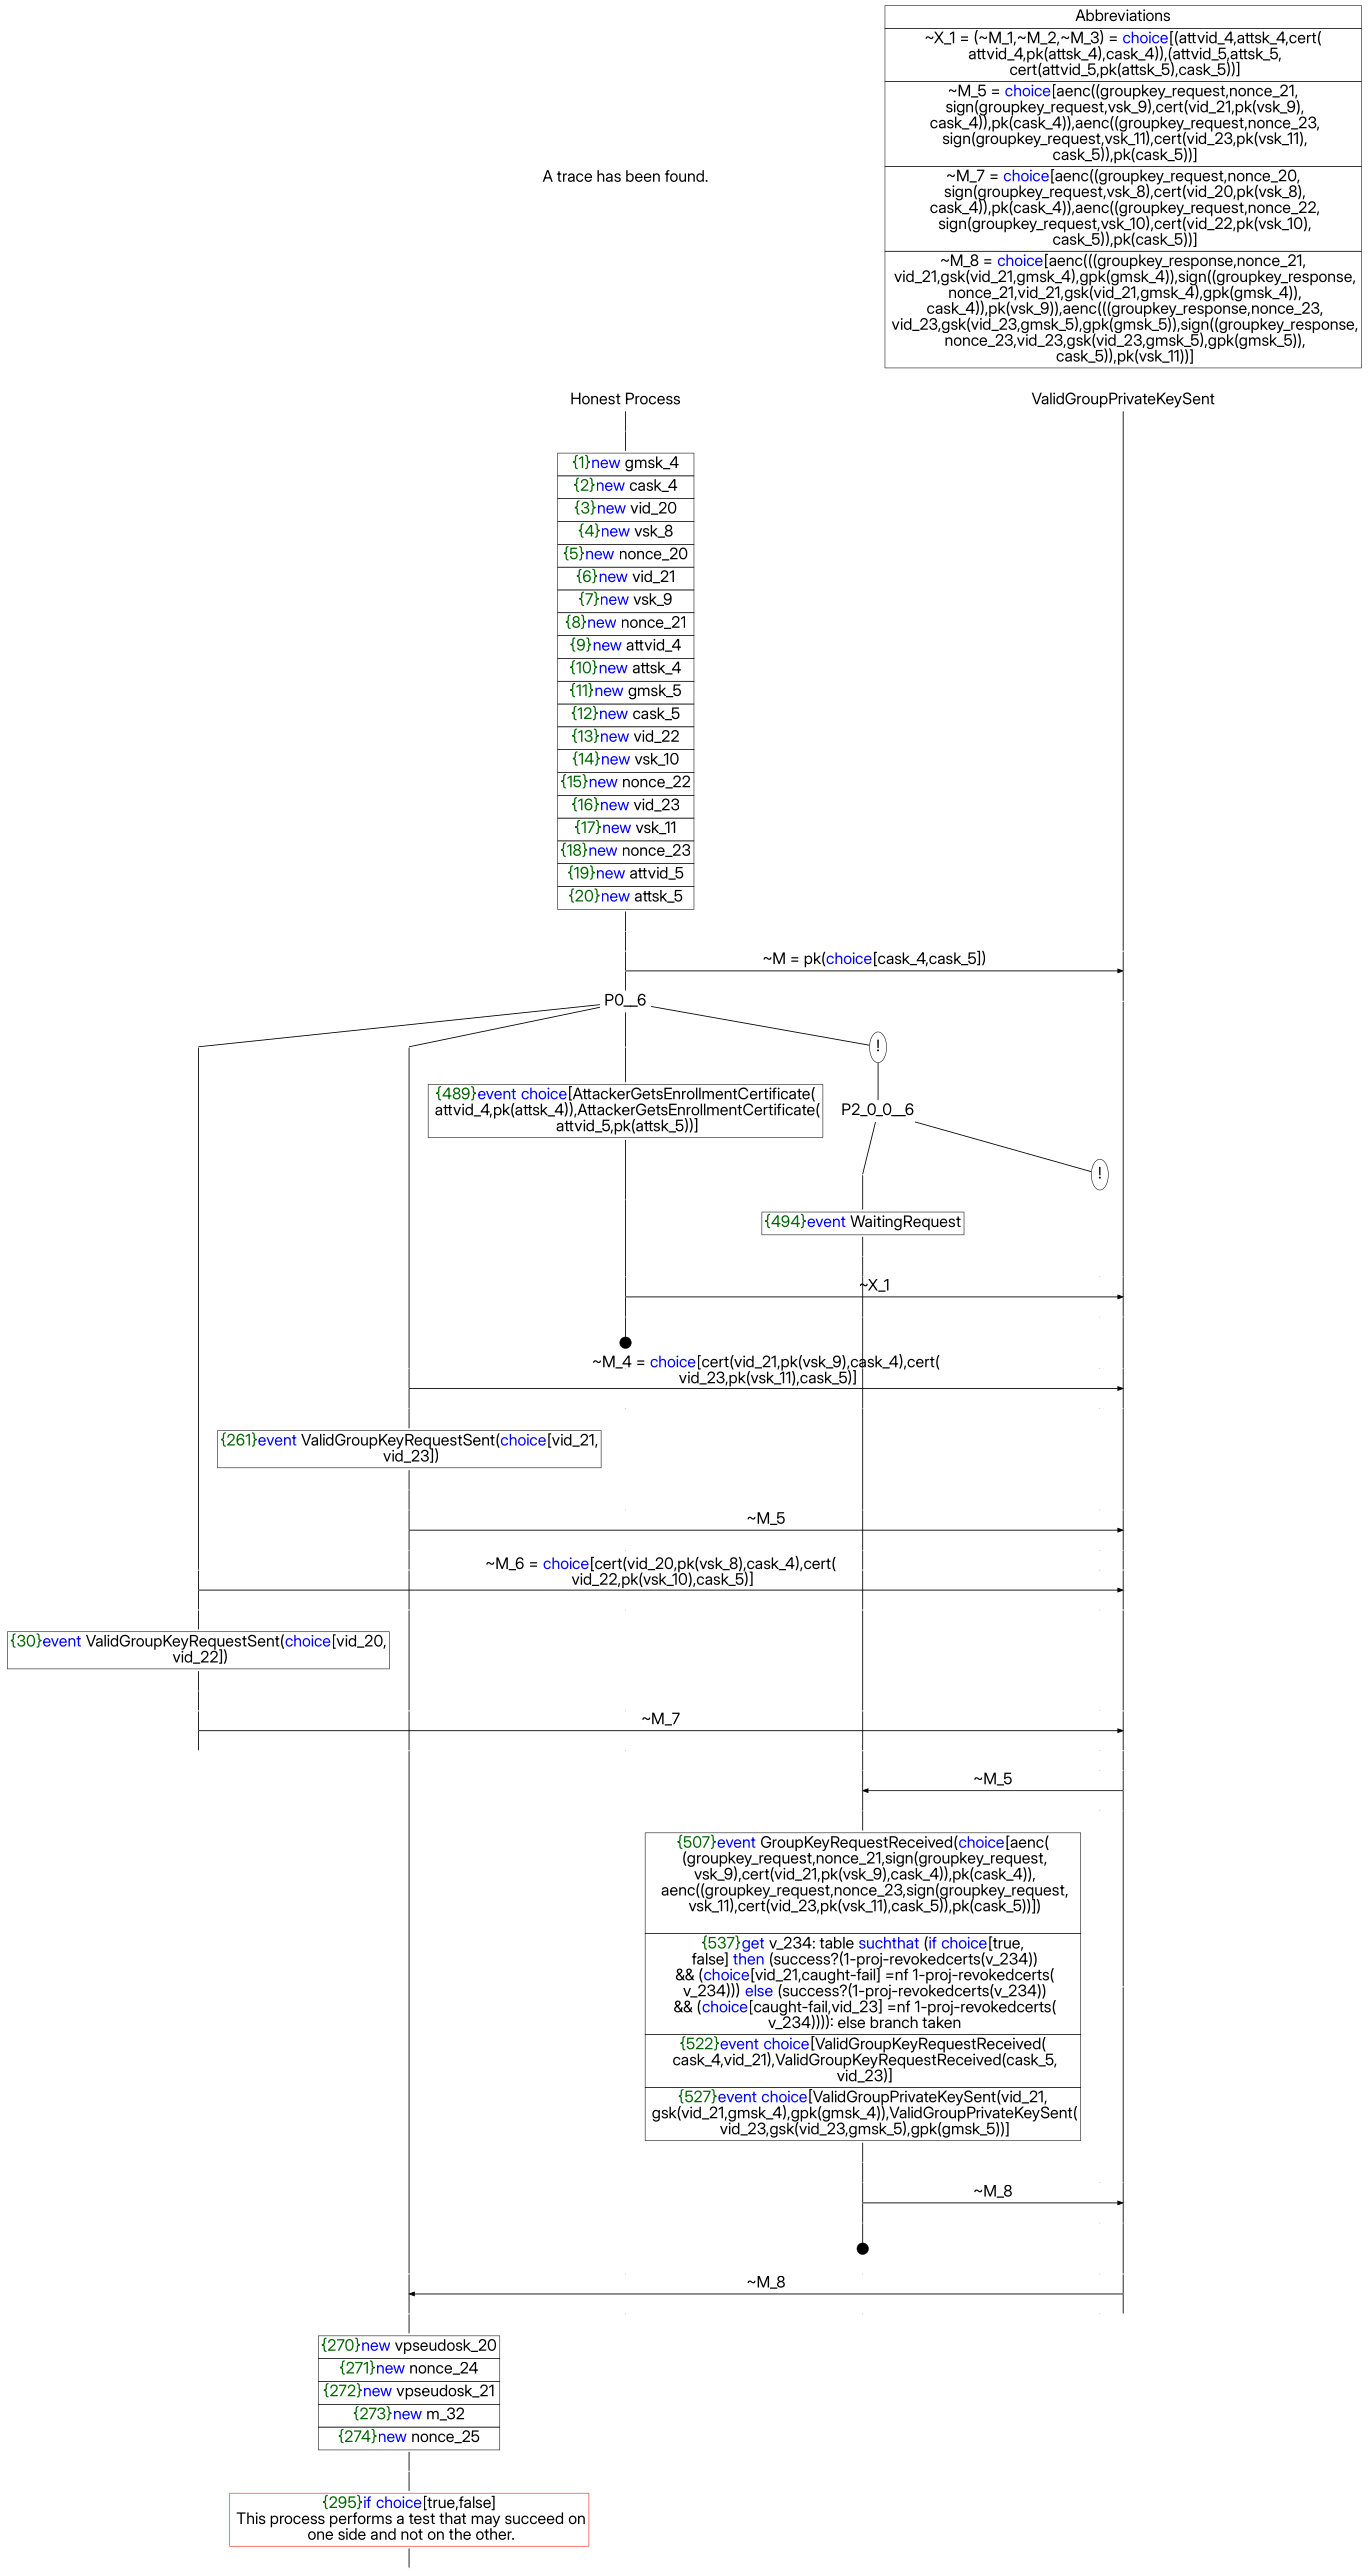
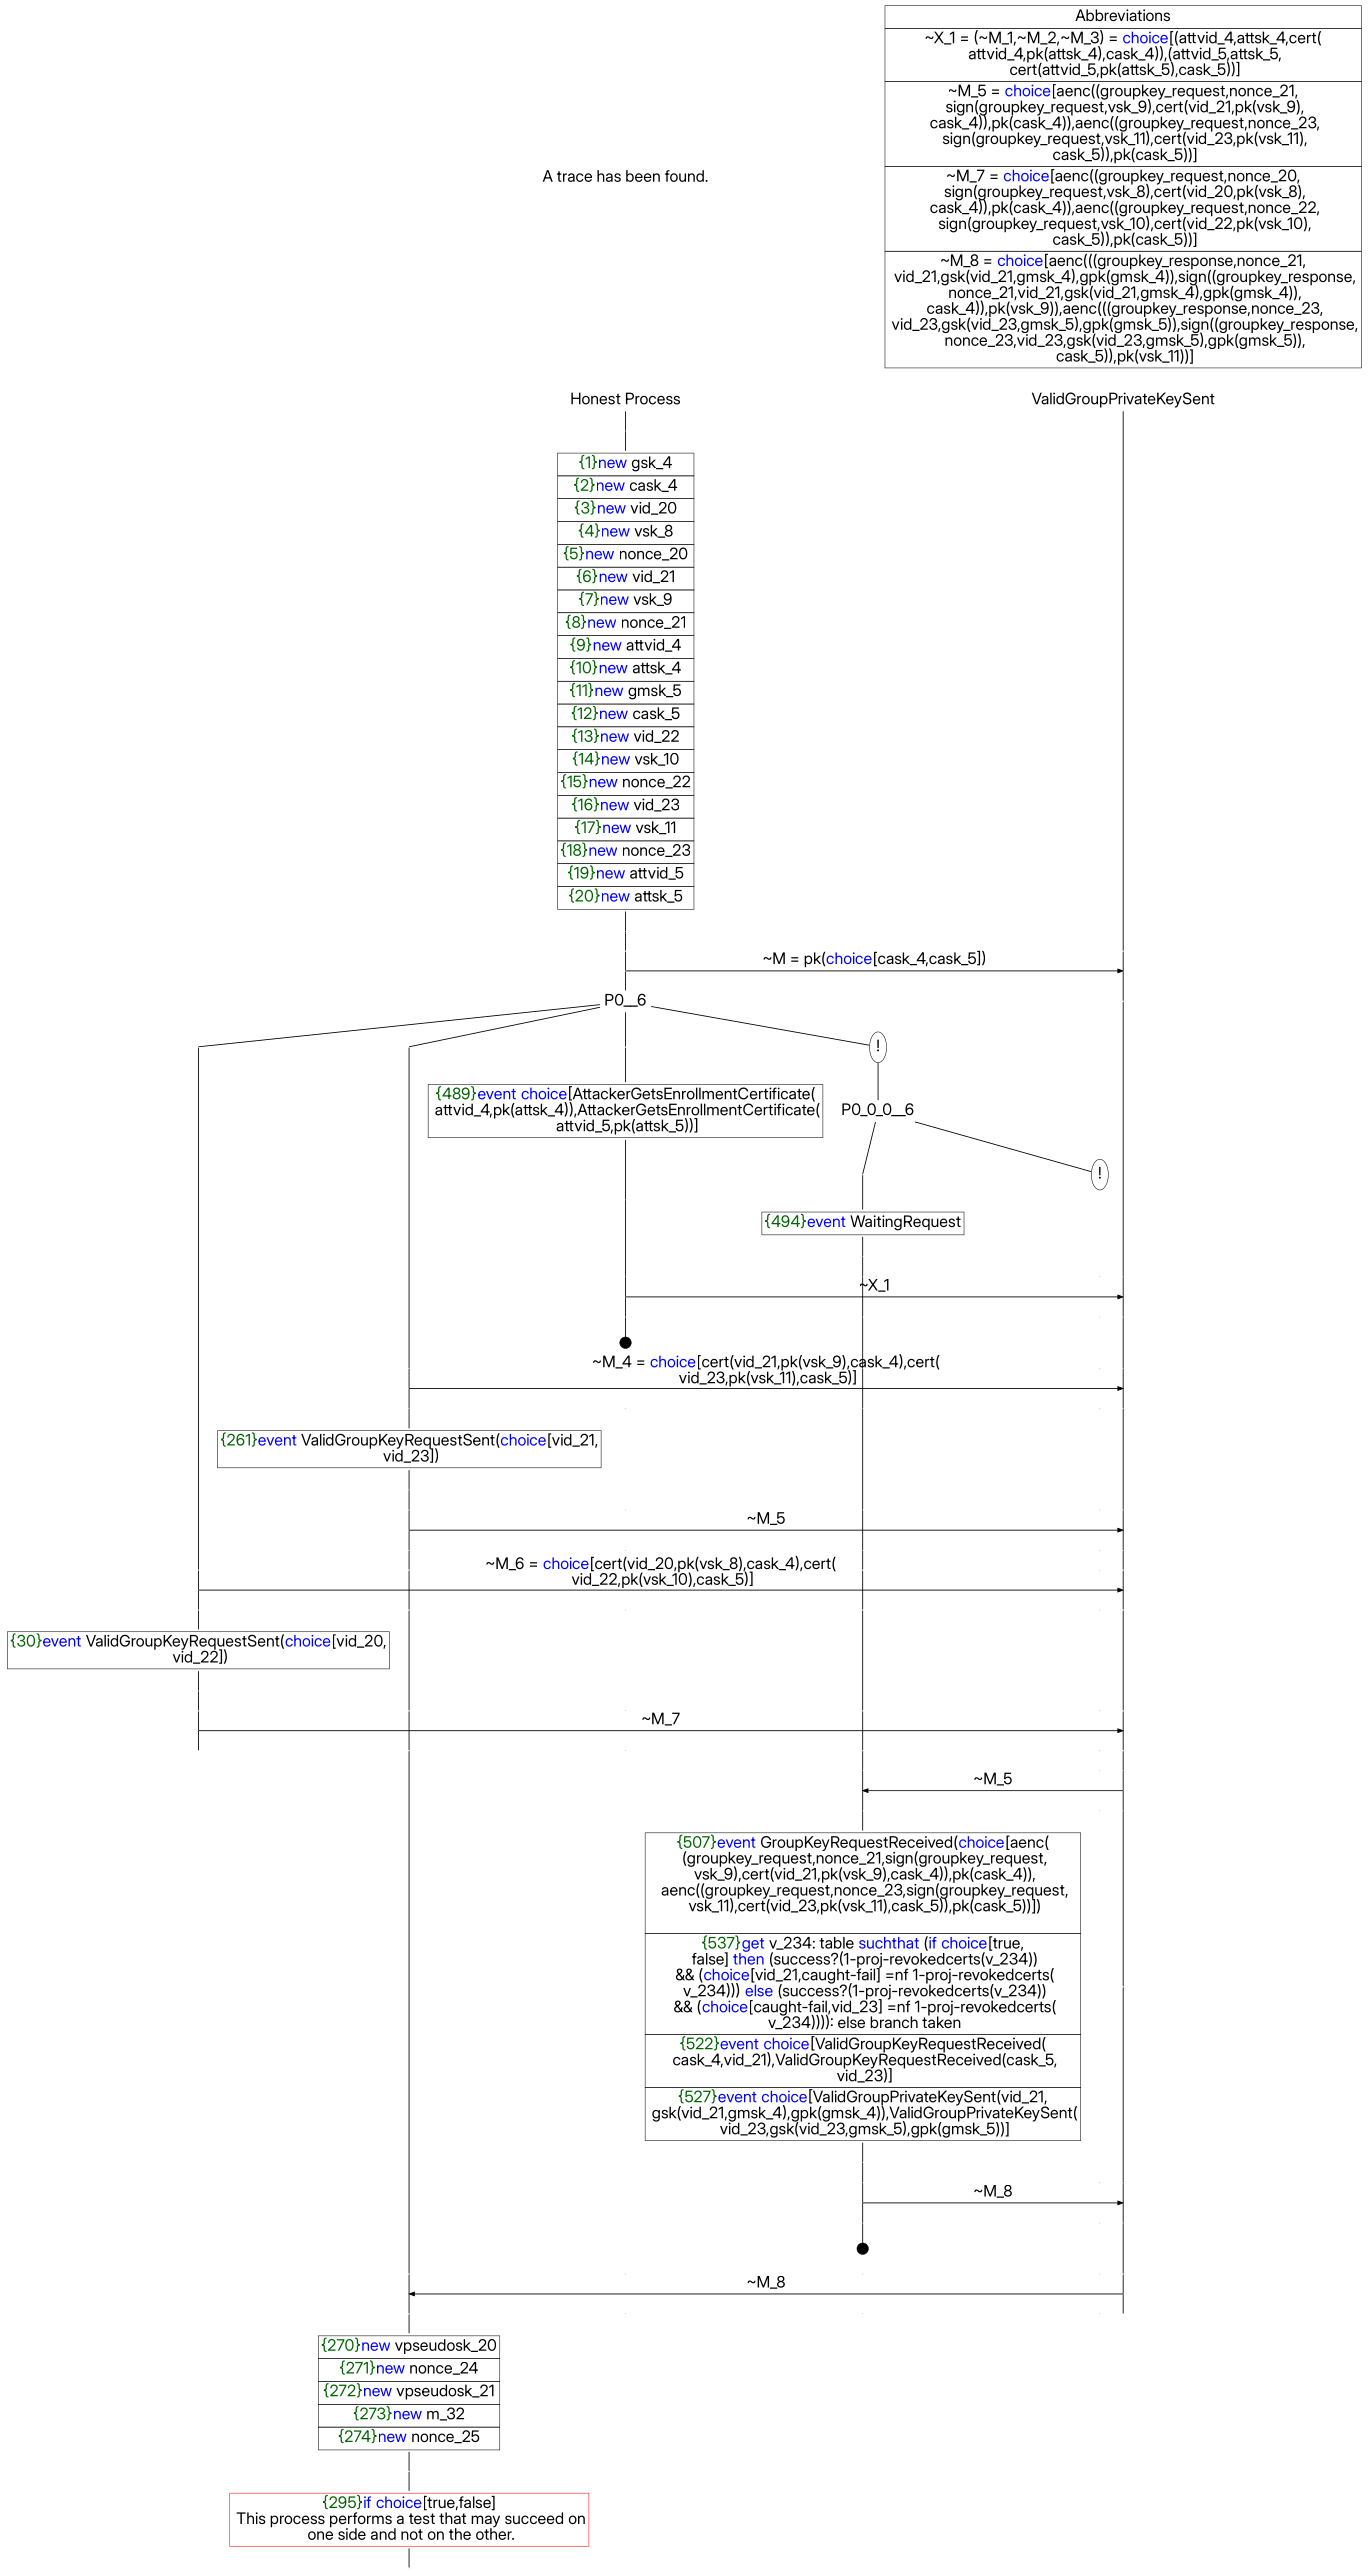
node "{1}": text "gmsk_4" -> "gsk_4"
node "P2_0_0__6": label "P2_0_0__6" -> "P0_0_0__6"
